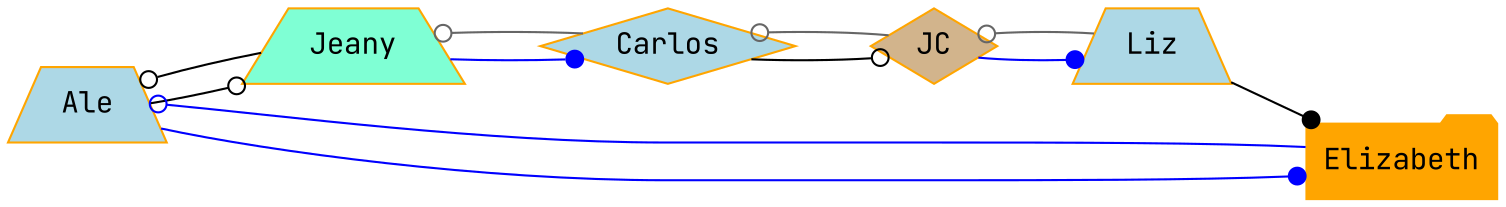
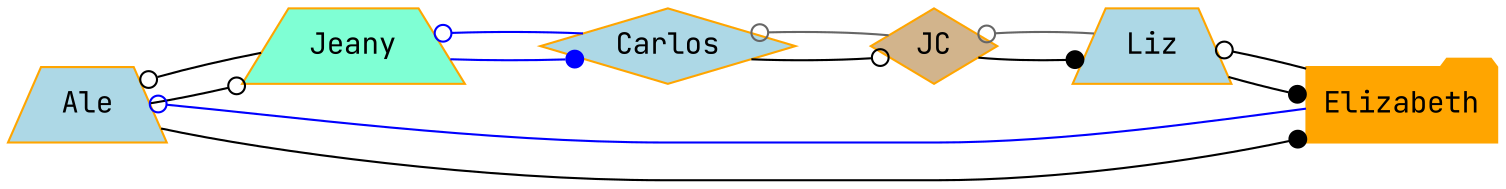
edge "Carlos" -> "Jeany": color gray40 -> blue
edge "JC" -> "Liz": color blue -> black
edge "Elizabeth" -> "Liz": added
edge "Ale" -> "Elizabeth": color blue -> black
